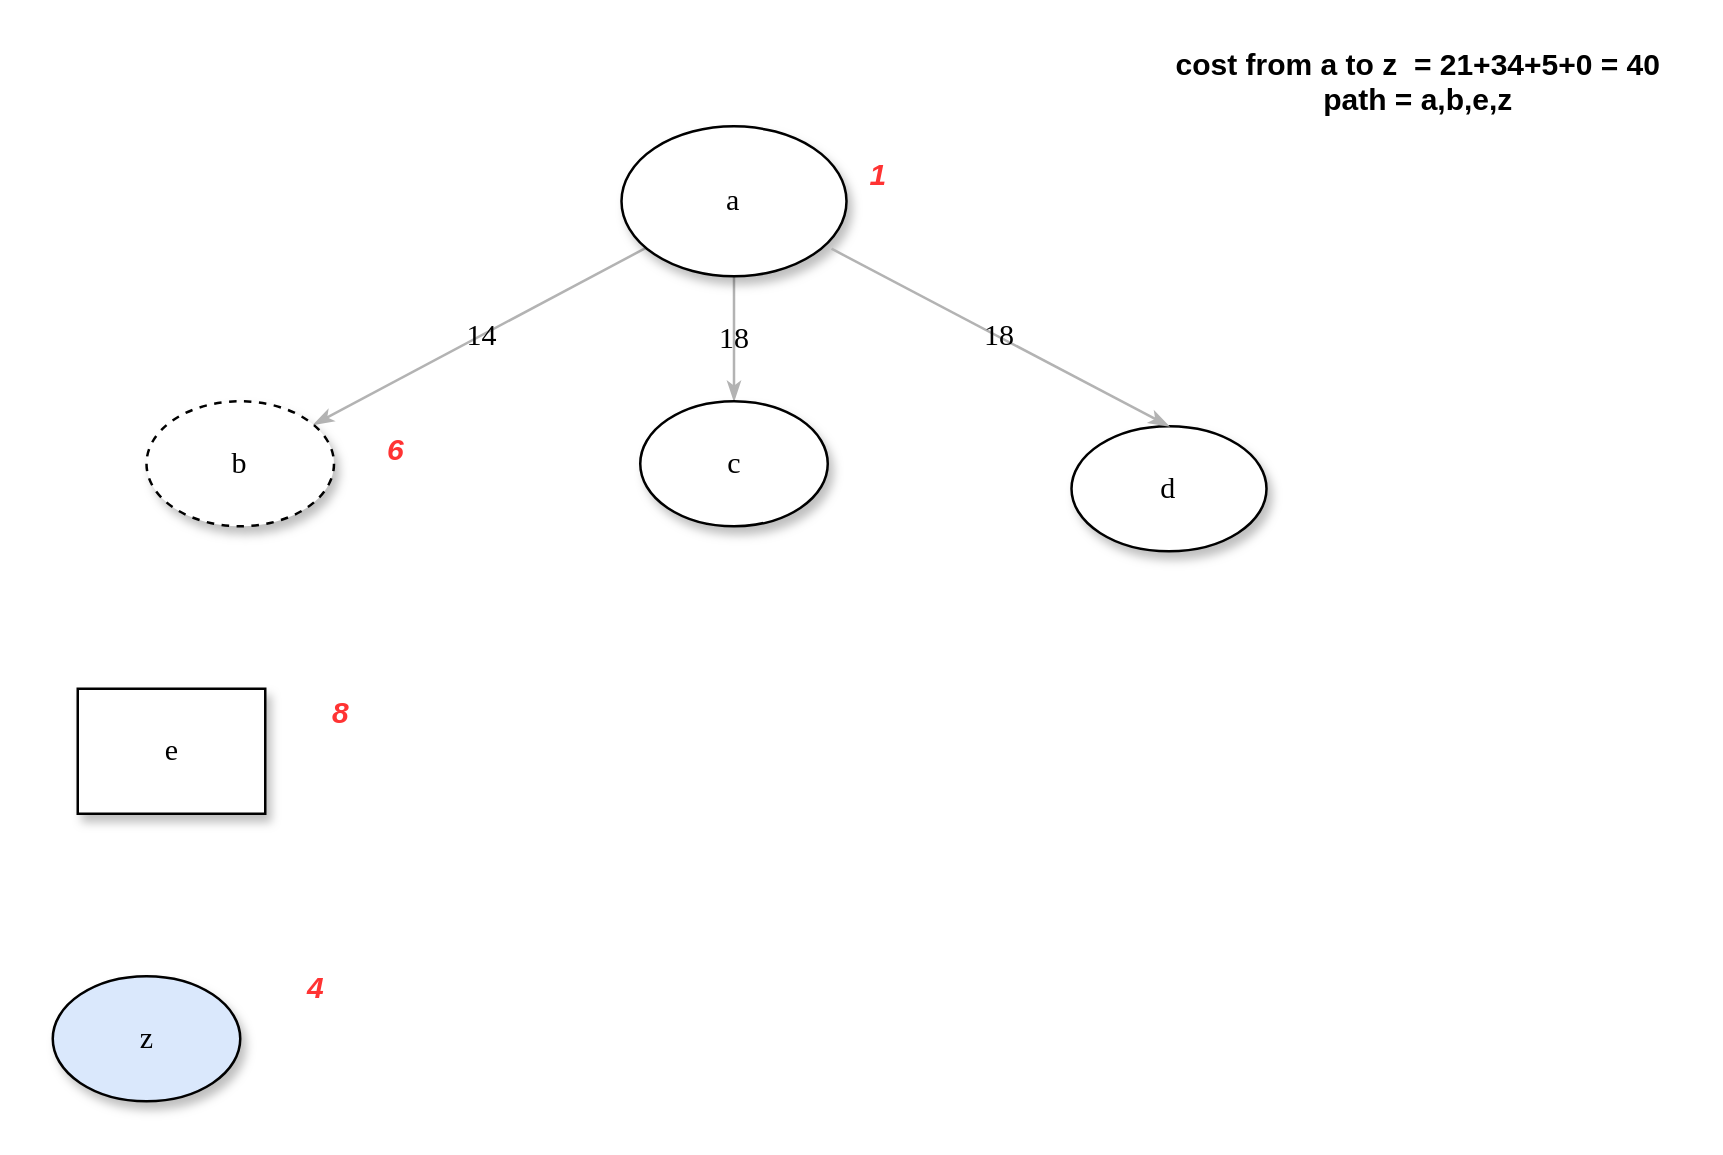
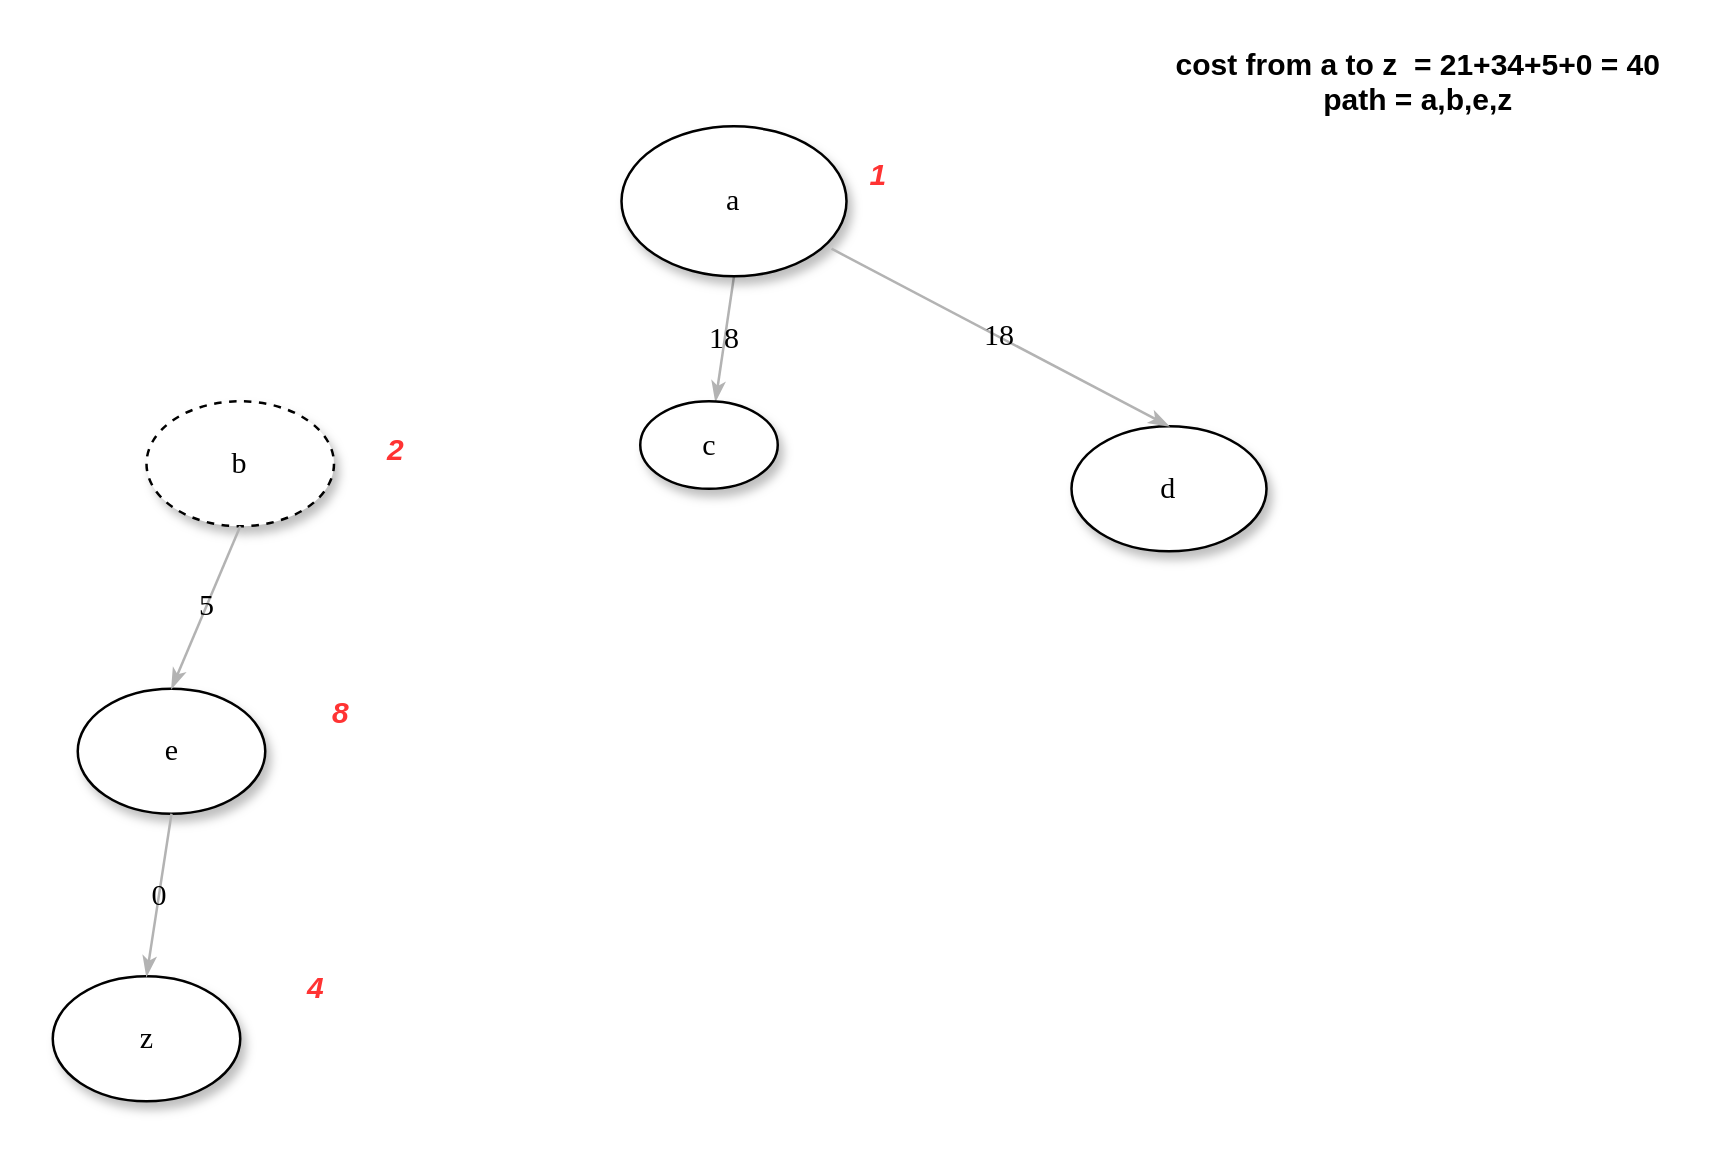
edge "a" -> "b": removed, label "14"
node "6": label "6" -> "2"
node "c": size 188x125 -> 138x88
edge "b" -> "e": added, label "5"
node "e": shape rectangle -> ellipse
edge "e" -> "z": added, label "0"
node "z": fillcolor #dae8fc -> #ffffff
